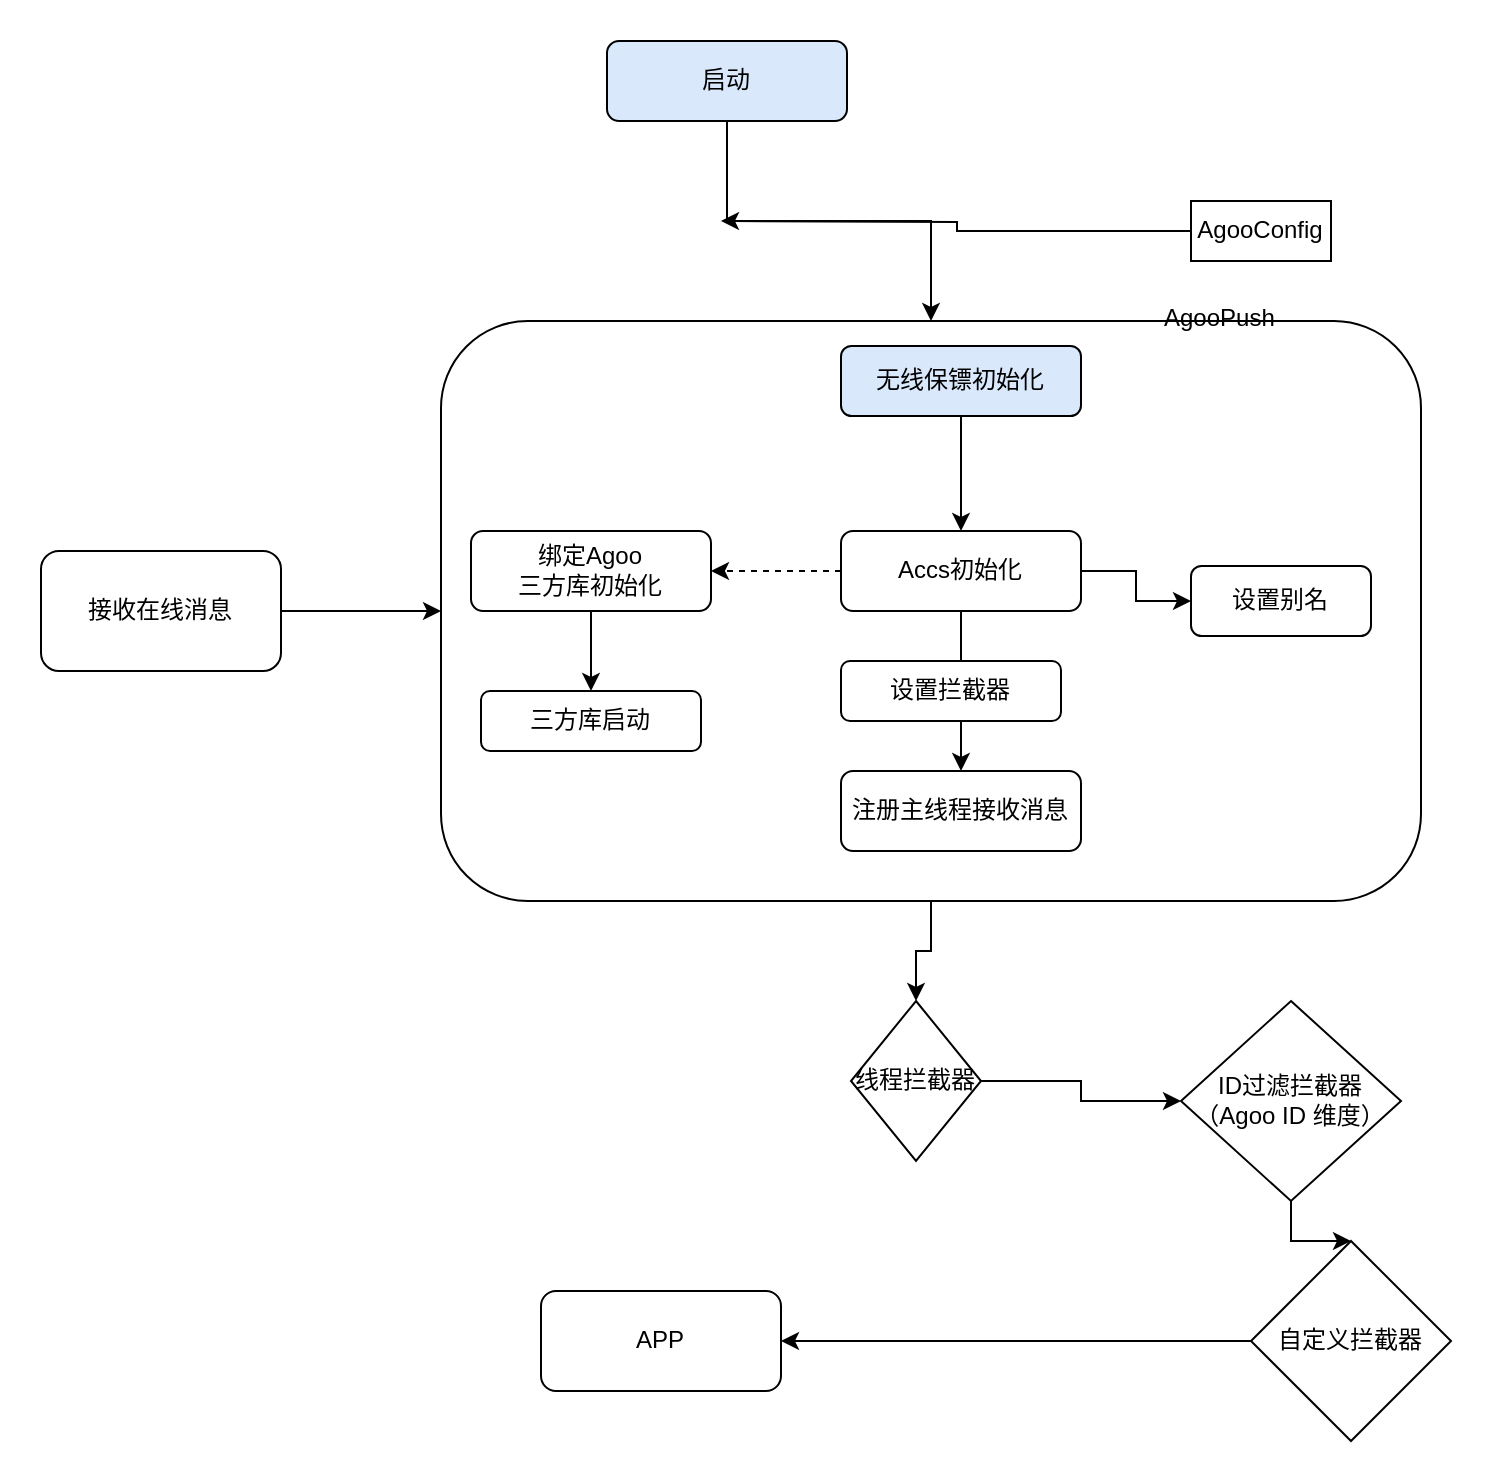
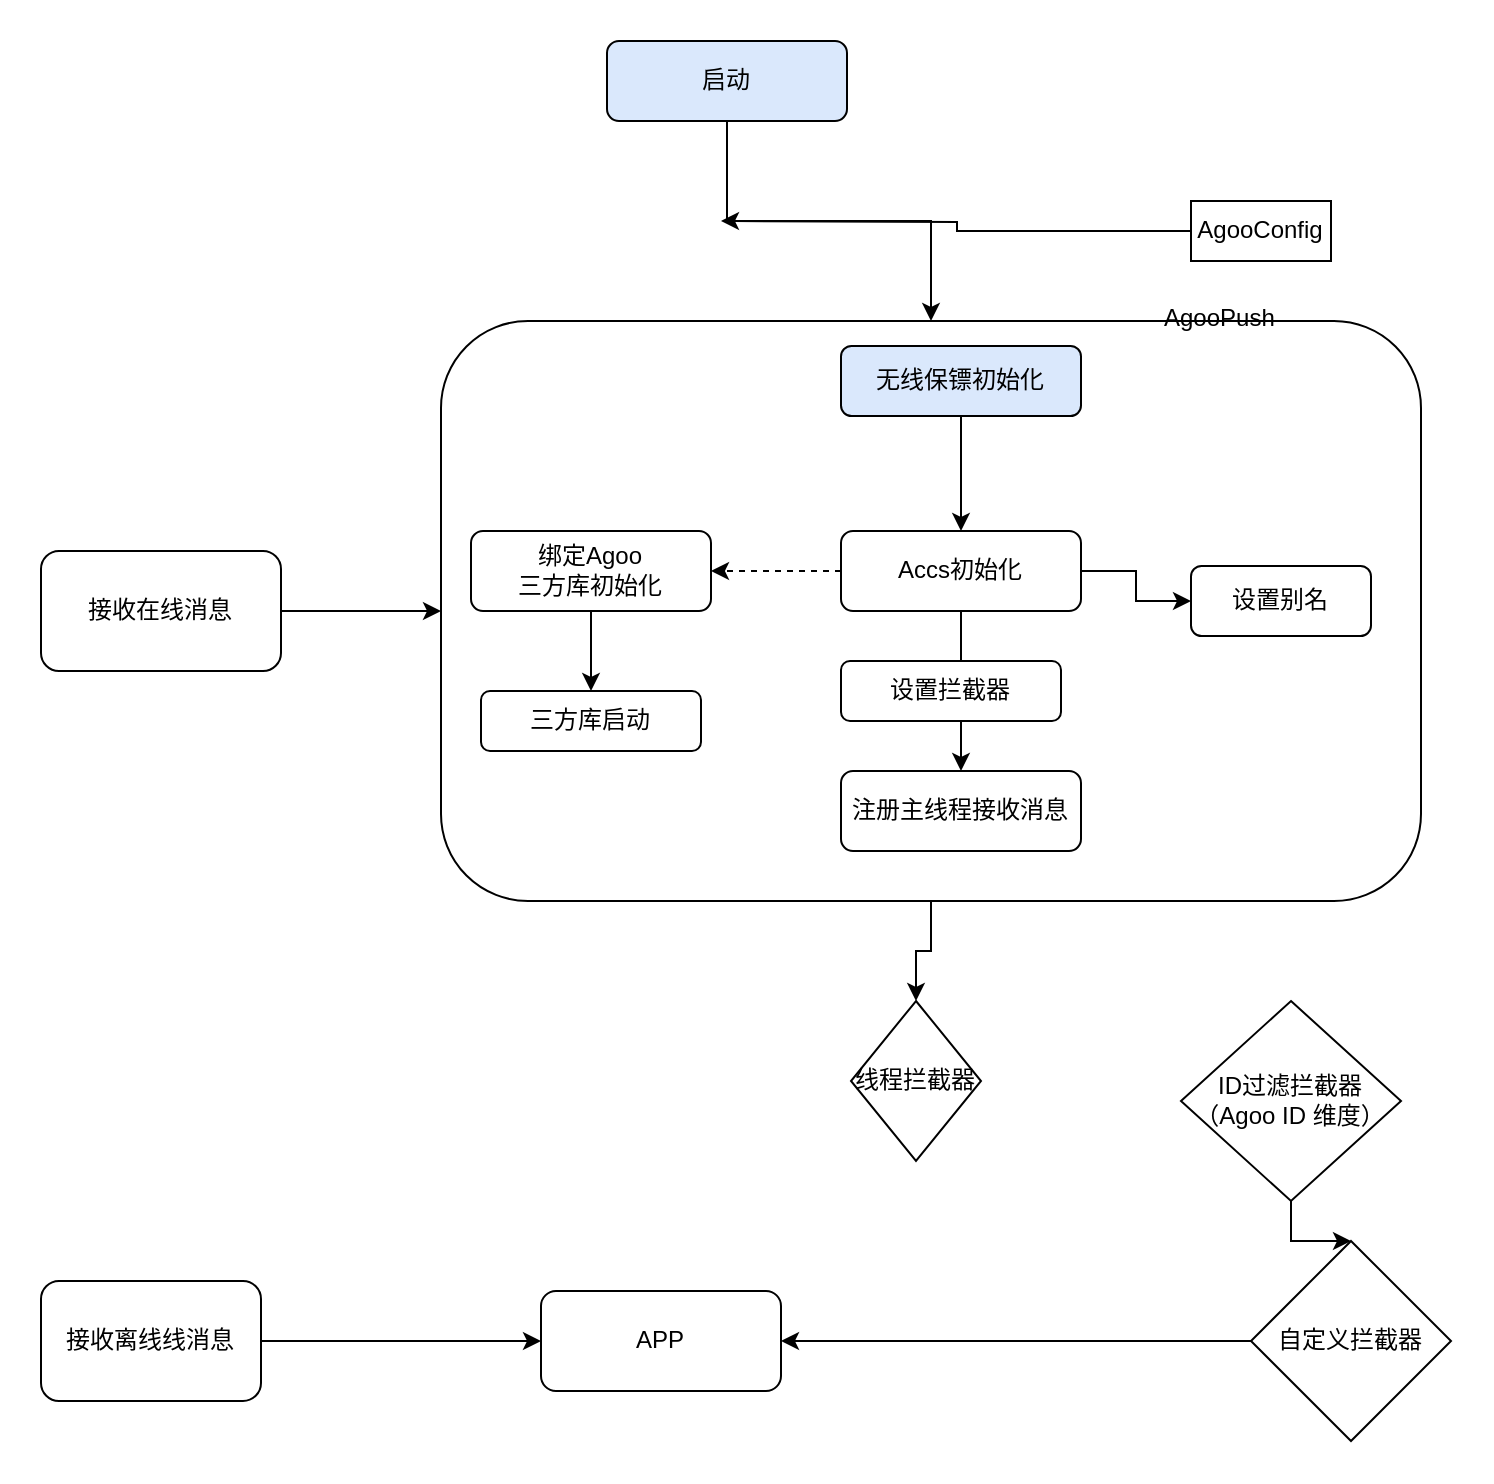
edge "线程拦截器" -> "ID过滤拦截器 （Agoo ID 维度）": removed
node "接收离线线消息": added
edge "接收离线线消息" -> "APP": added
